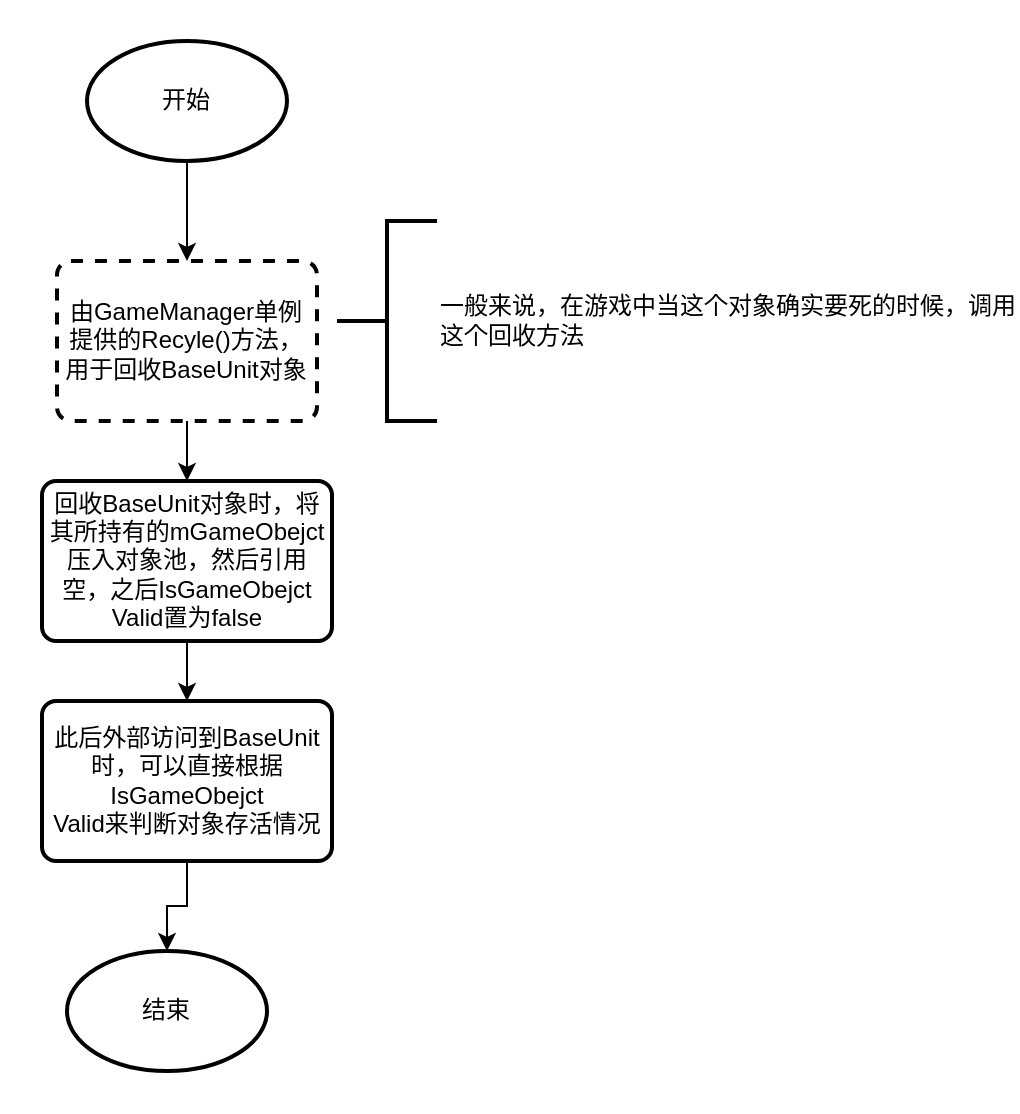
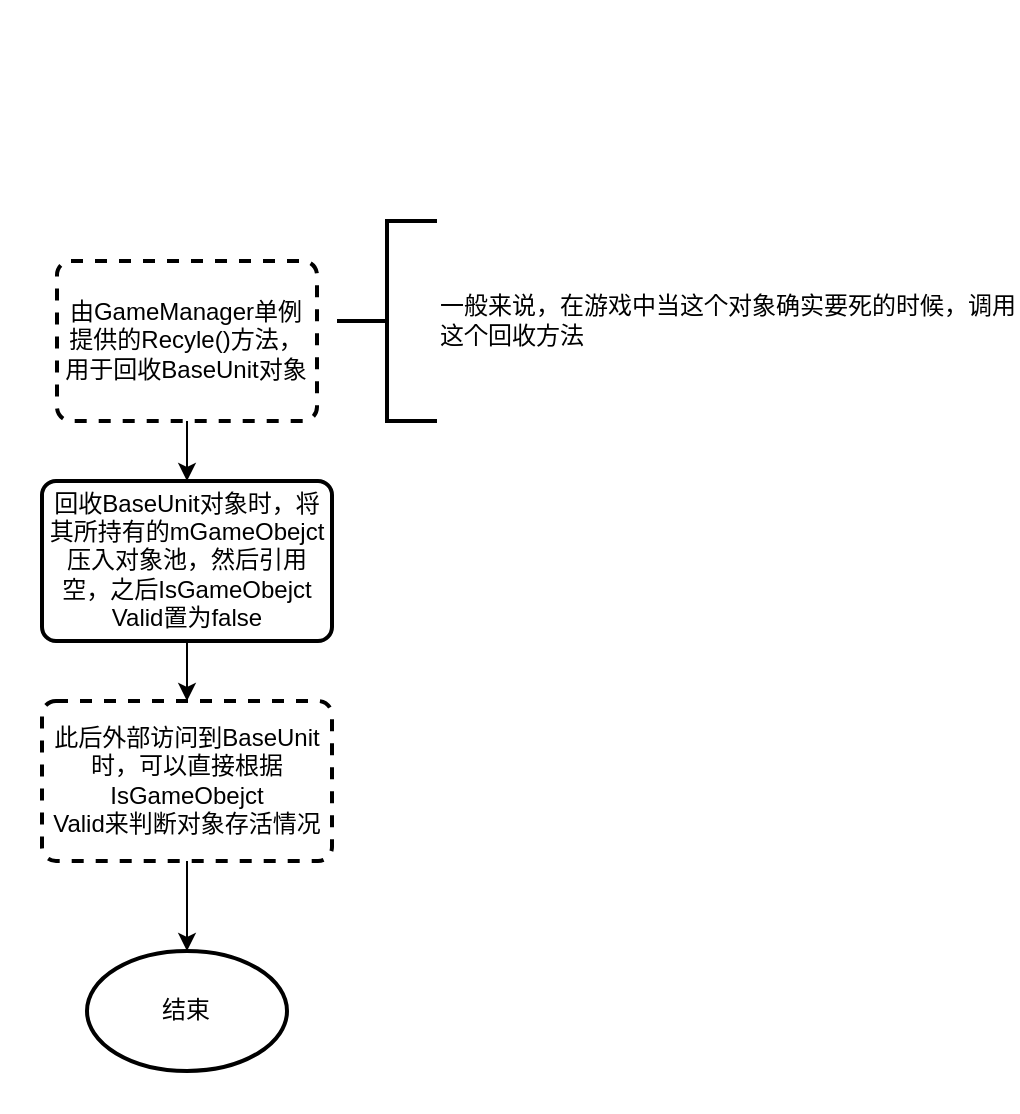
node "开始": removed
edge "开始" -> "由GameManager单例提供的Recyle()方法，用于回收BaseUnit对象": removed
node "此后外部访问到BaseUnit时，可以直接根据IsGameObejct Valid来判断对象存活情况": style solid -> dashed
node "结束": moved (167, 1011) -> (187, 1011)
